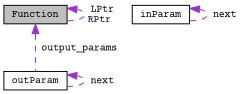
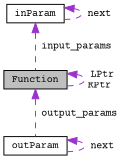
edge "Function" -> "inParam": added, label "input_params"
